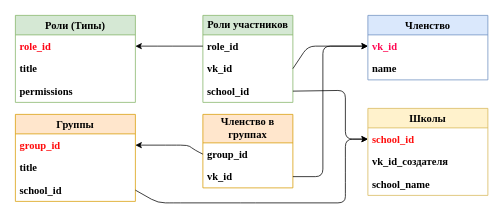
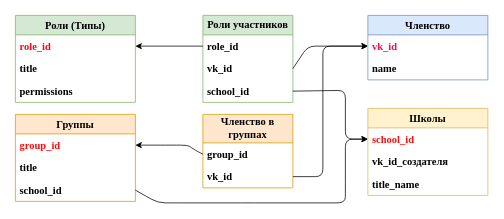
node "school_name": label "school_name" -> "title_name"
